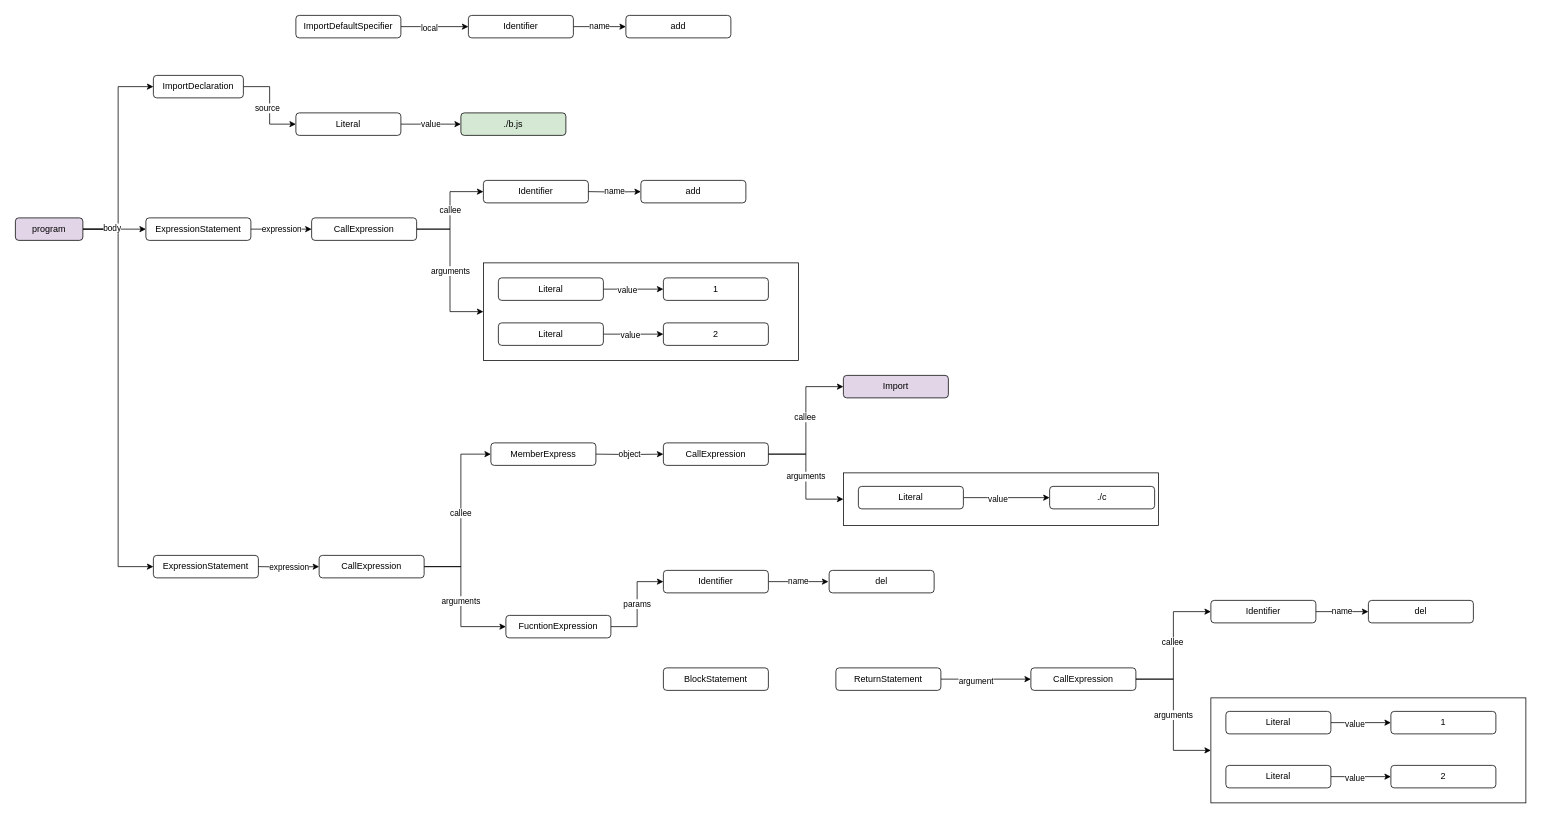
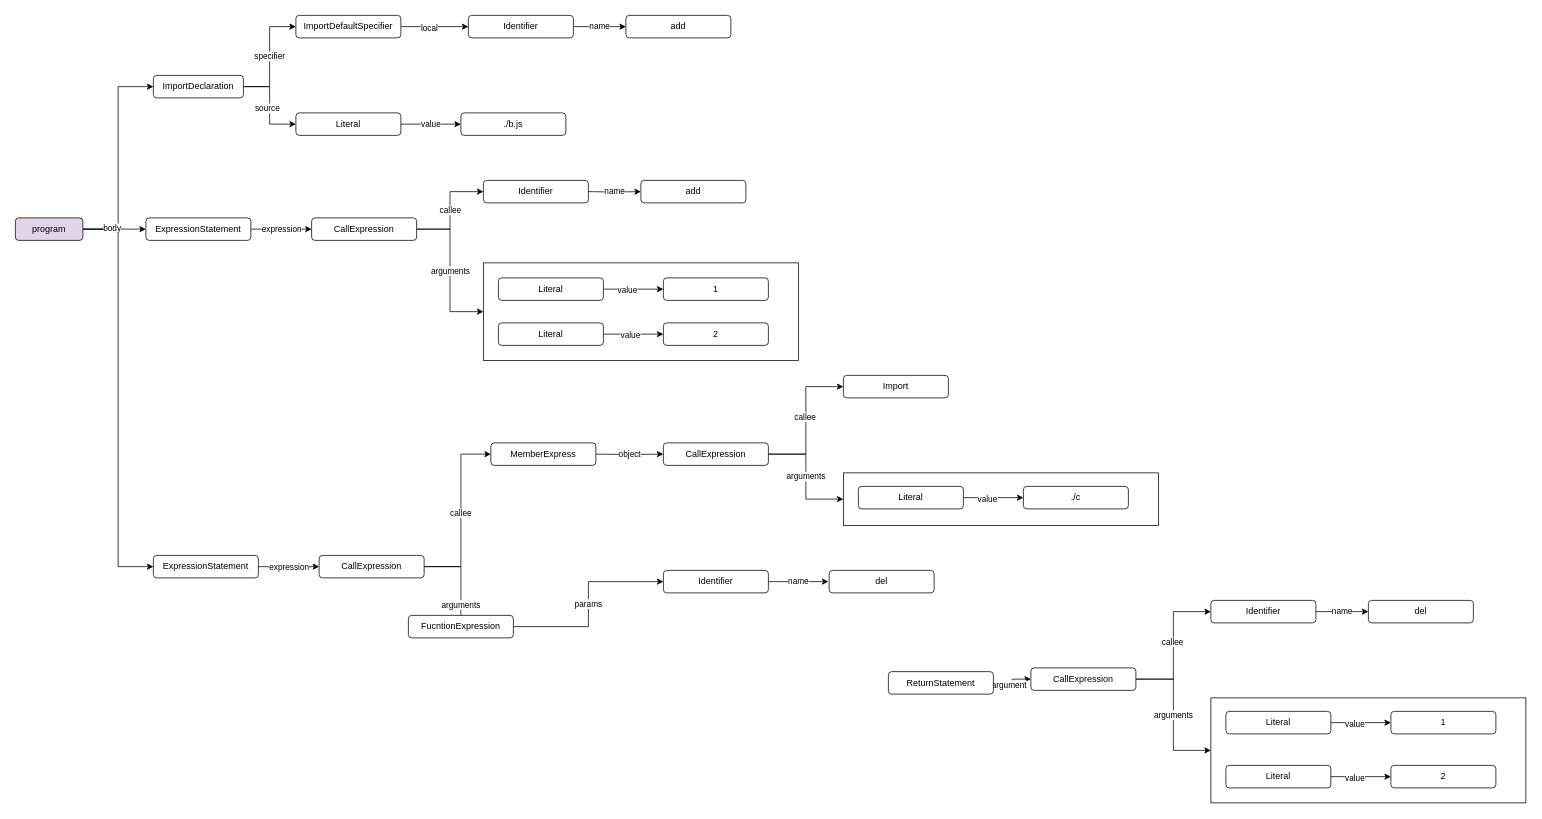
edge "ImportDeclaration" -> "ImportDefaultSpecifier": added, label "specifier"
node "./b.js": fillcolor #d5e8d4 -> #ffffff
node "Import": fillcolor #e1d5e7 -> #ffffff
node "./c": moved (1102, 498) -> (1076, 498)
node "FucntionExpression": moved (558, 627) -> (461, 627)
node "BlockStatement": removed
node "ReturnStatement": moved (888, 679) -> (941, 683)
